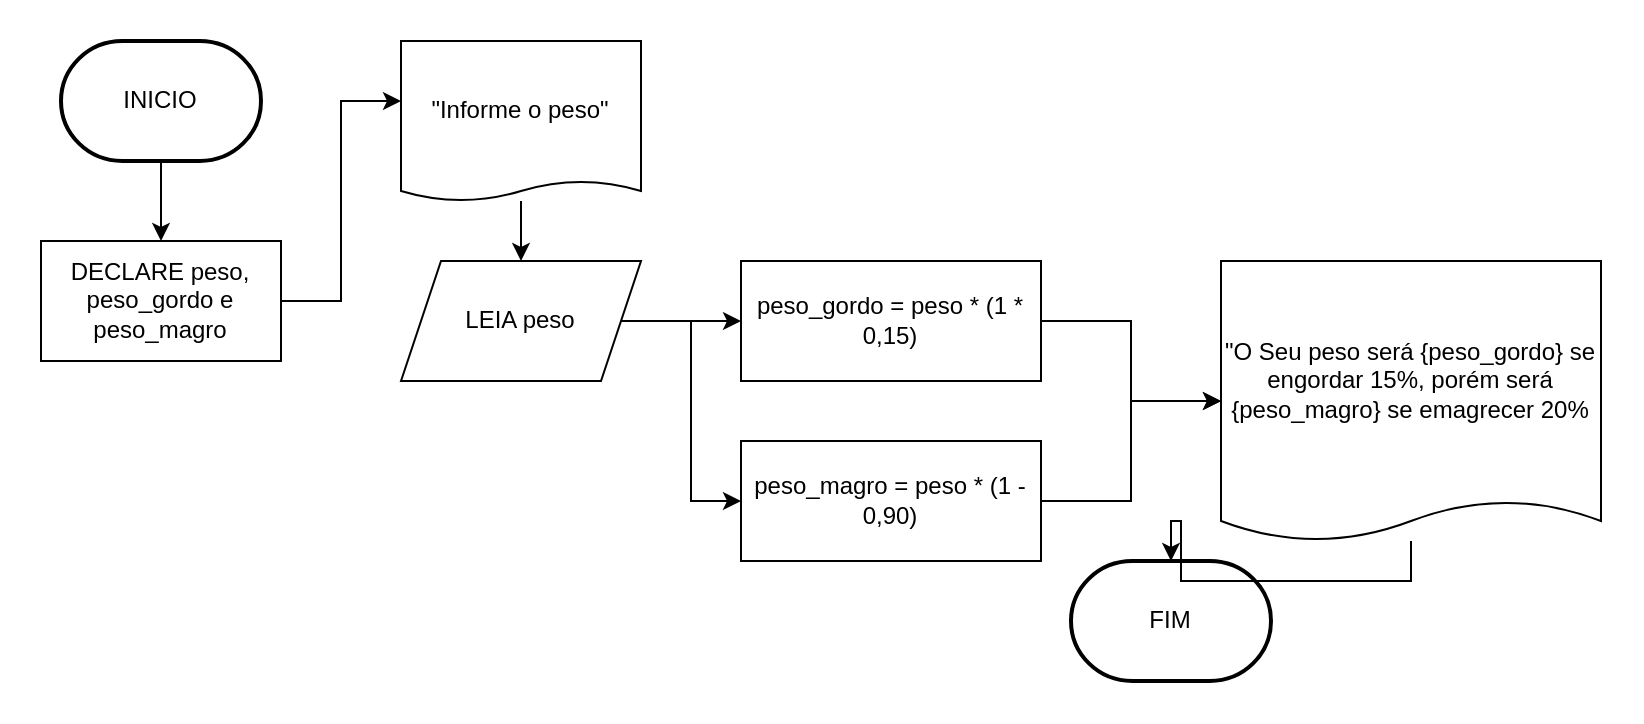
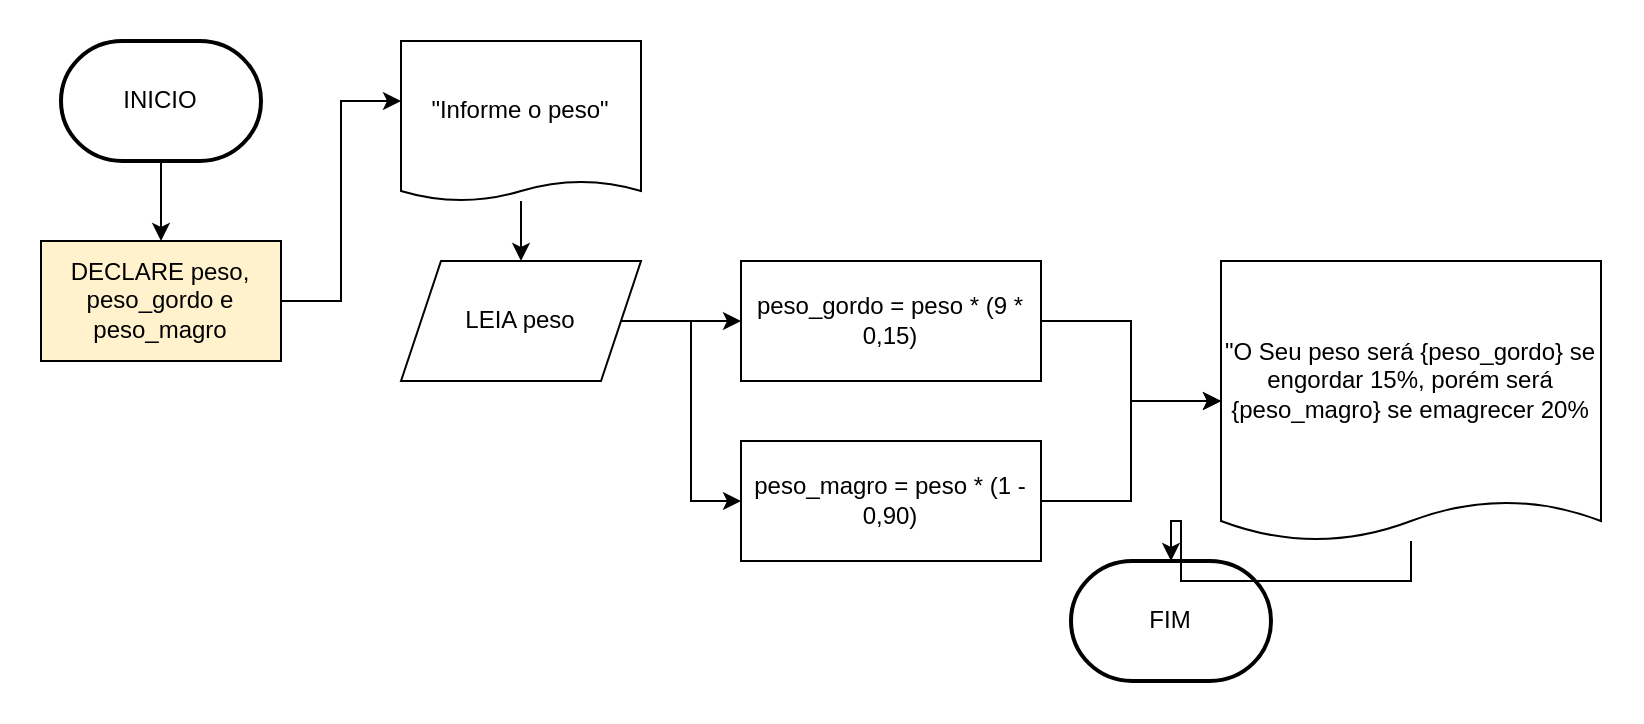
node "DECLARE peso, peso_gordo e peso_magro": fillcolor #ffffff -> #fff2cc
node "peso_gordo = peso * (1 * 0,15)": label "peso_gordo = peso * (1 * 0,15)" -> "peso_gordo = peso * (9 * 0,15)"
